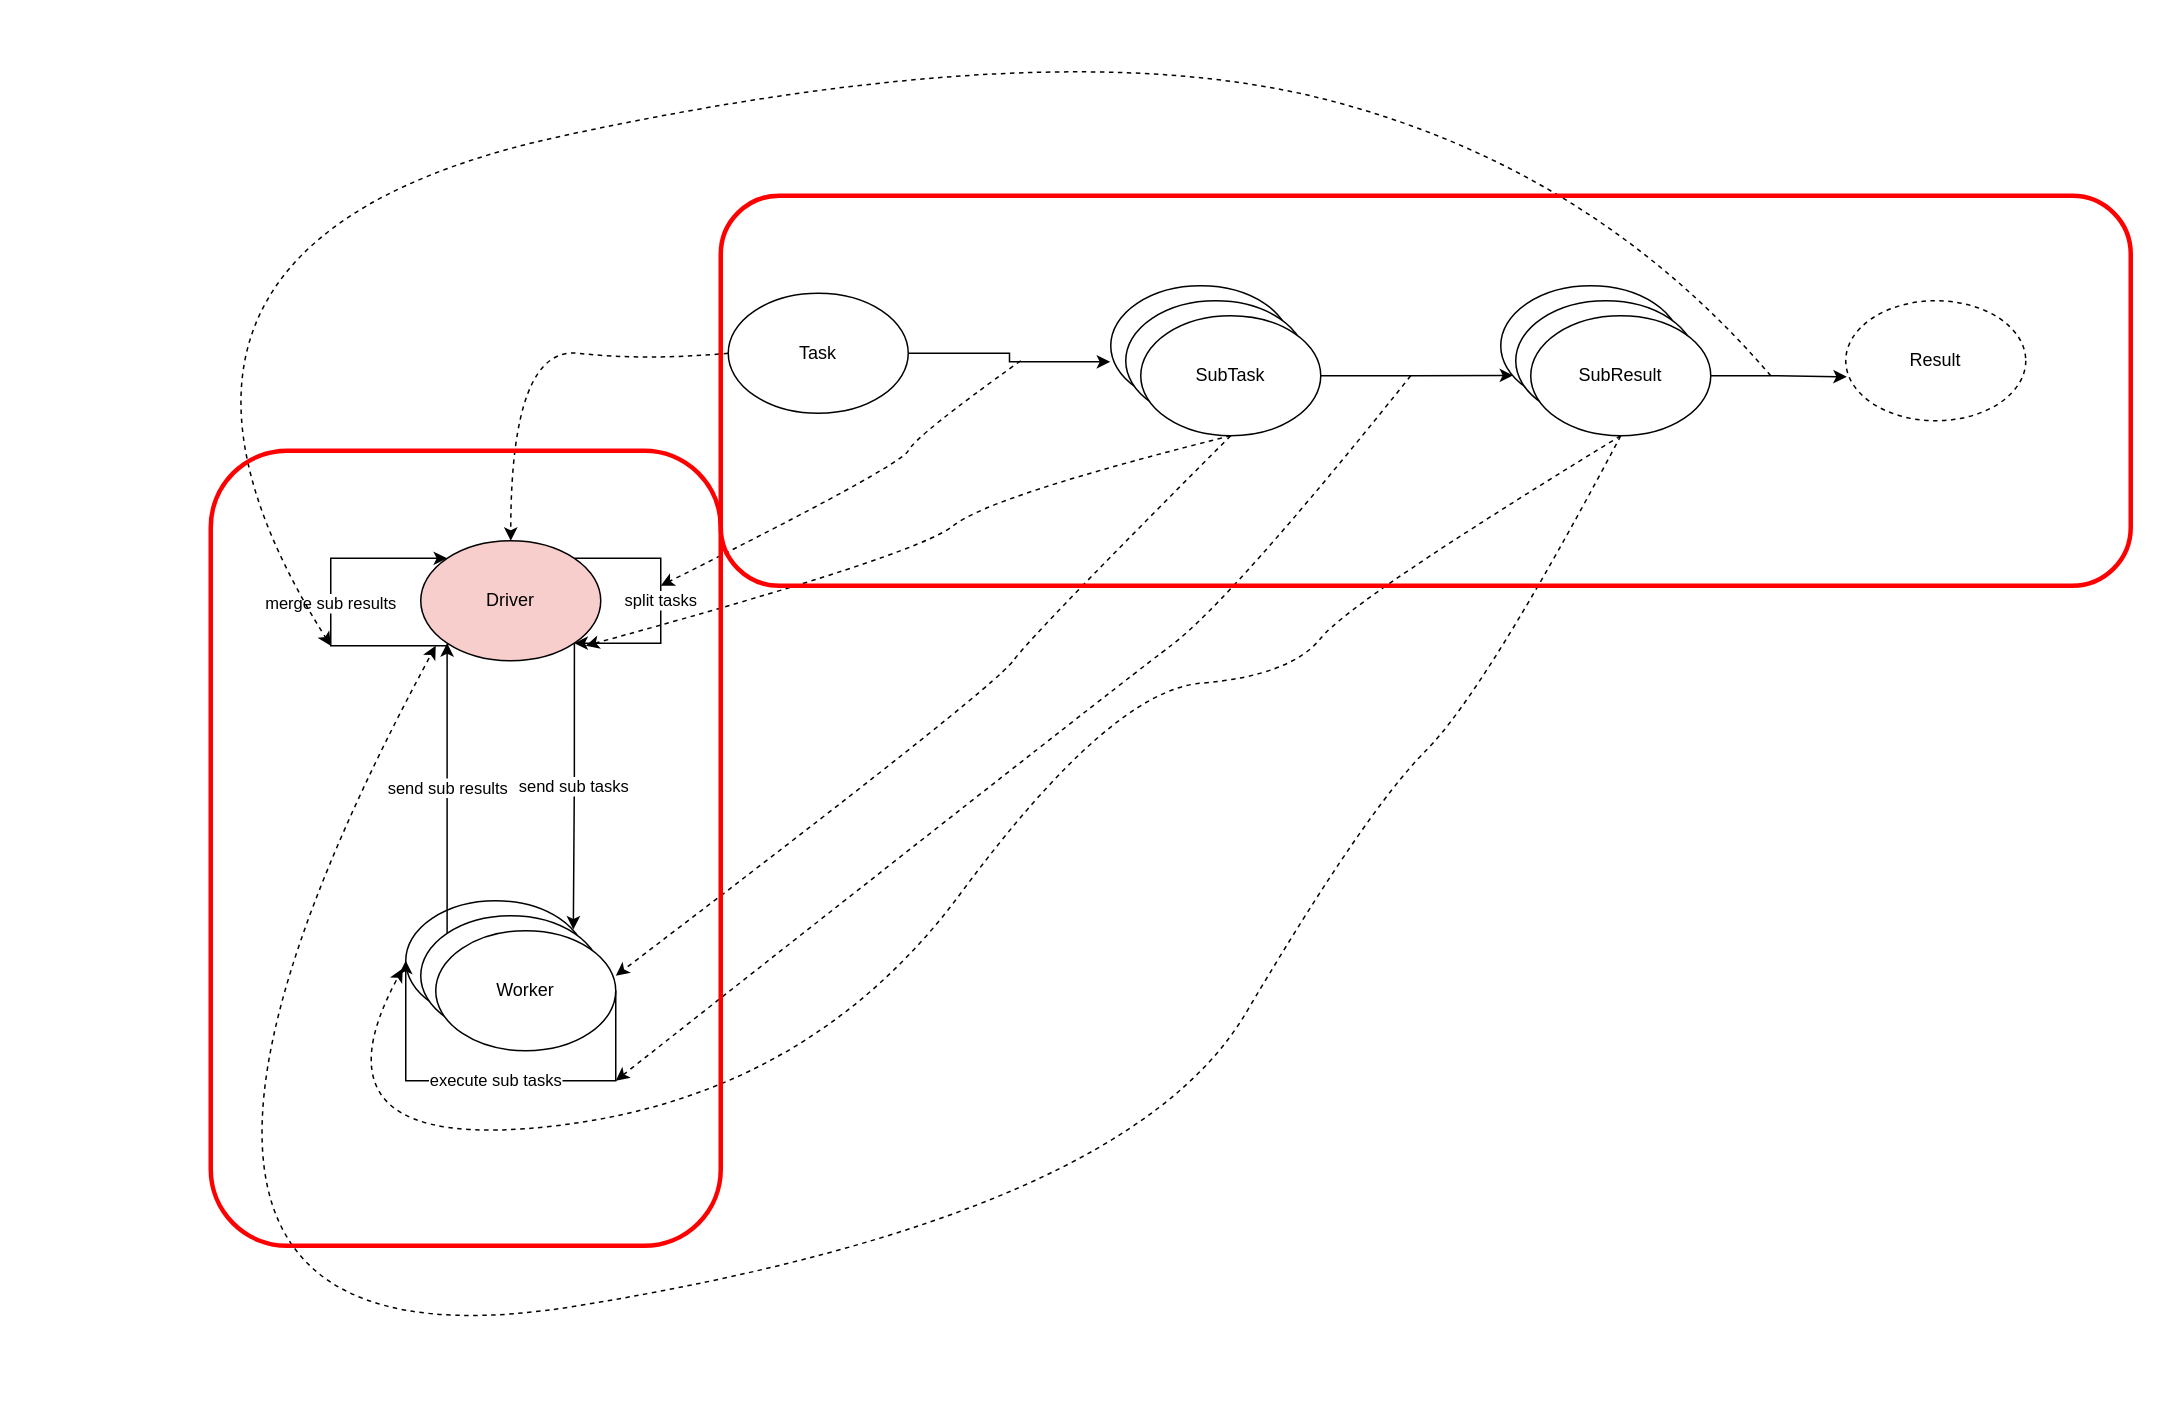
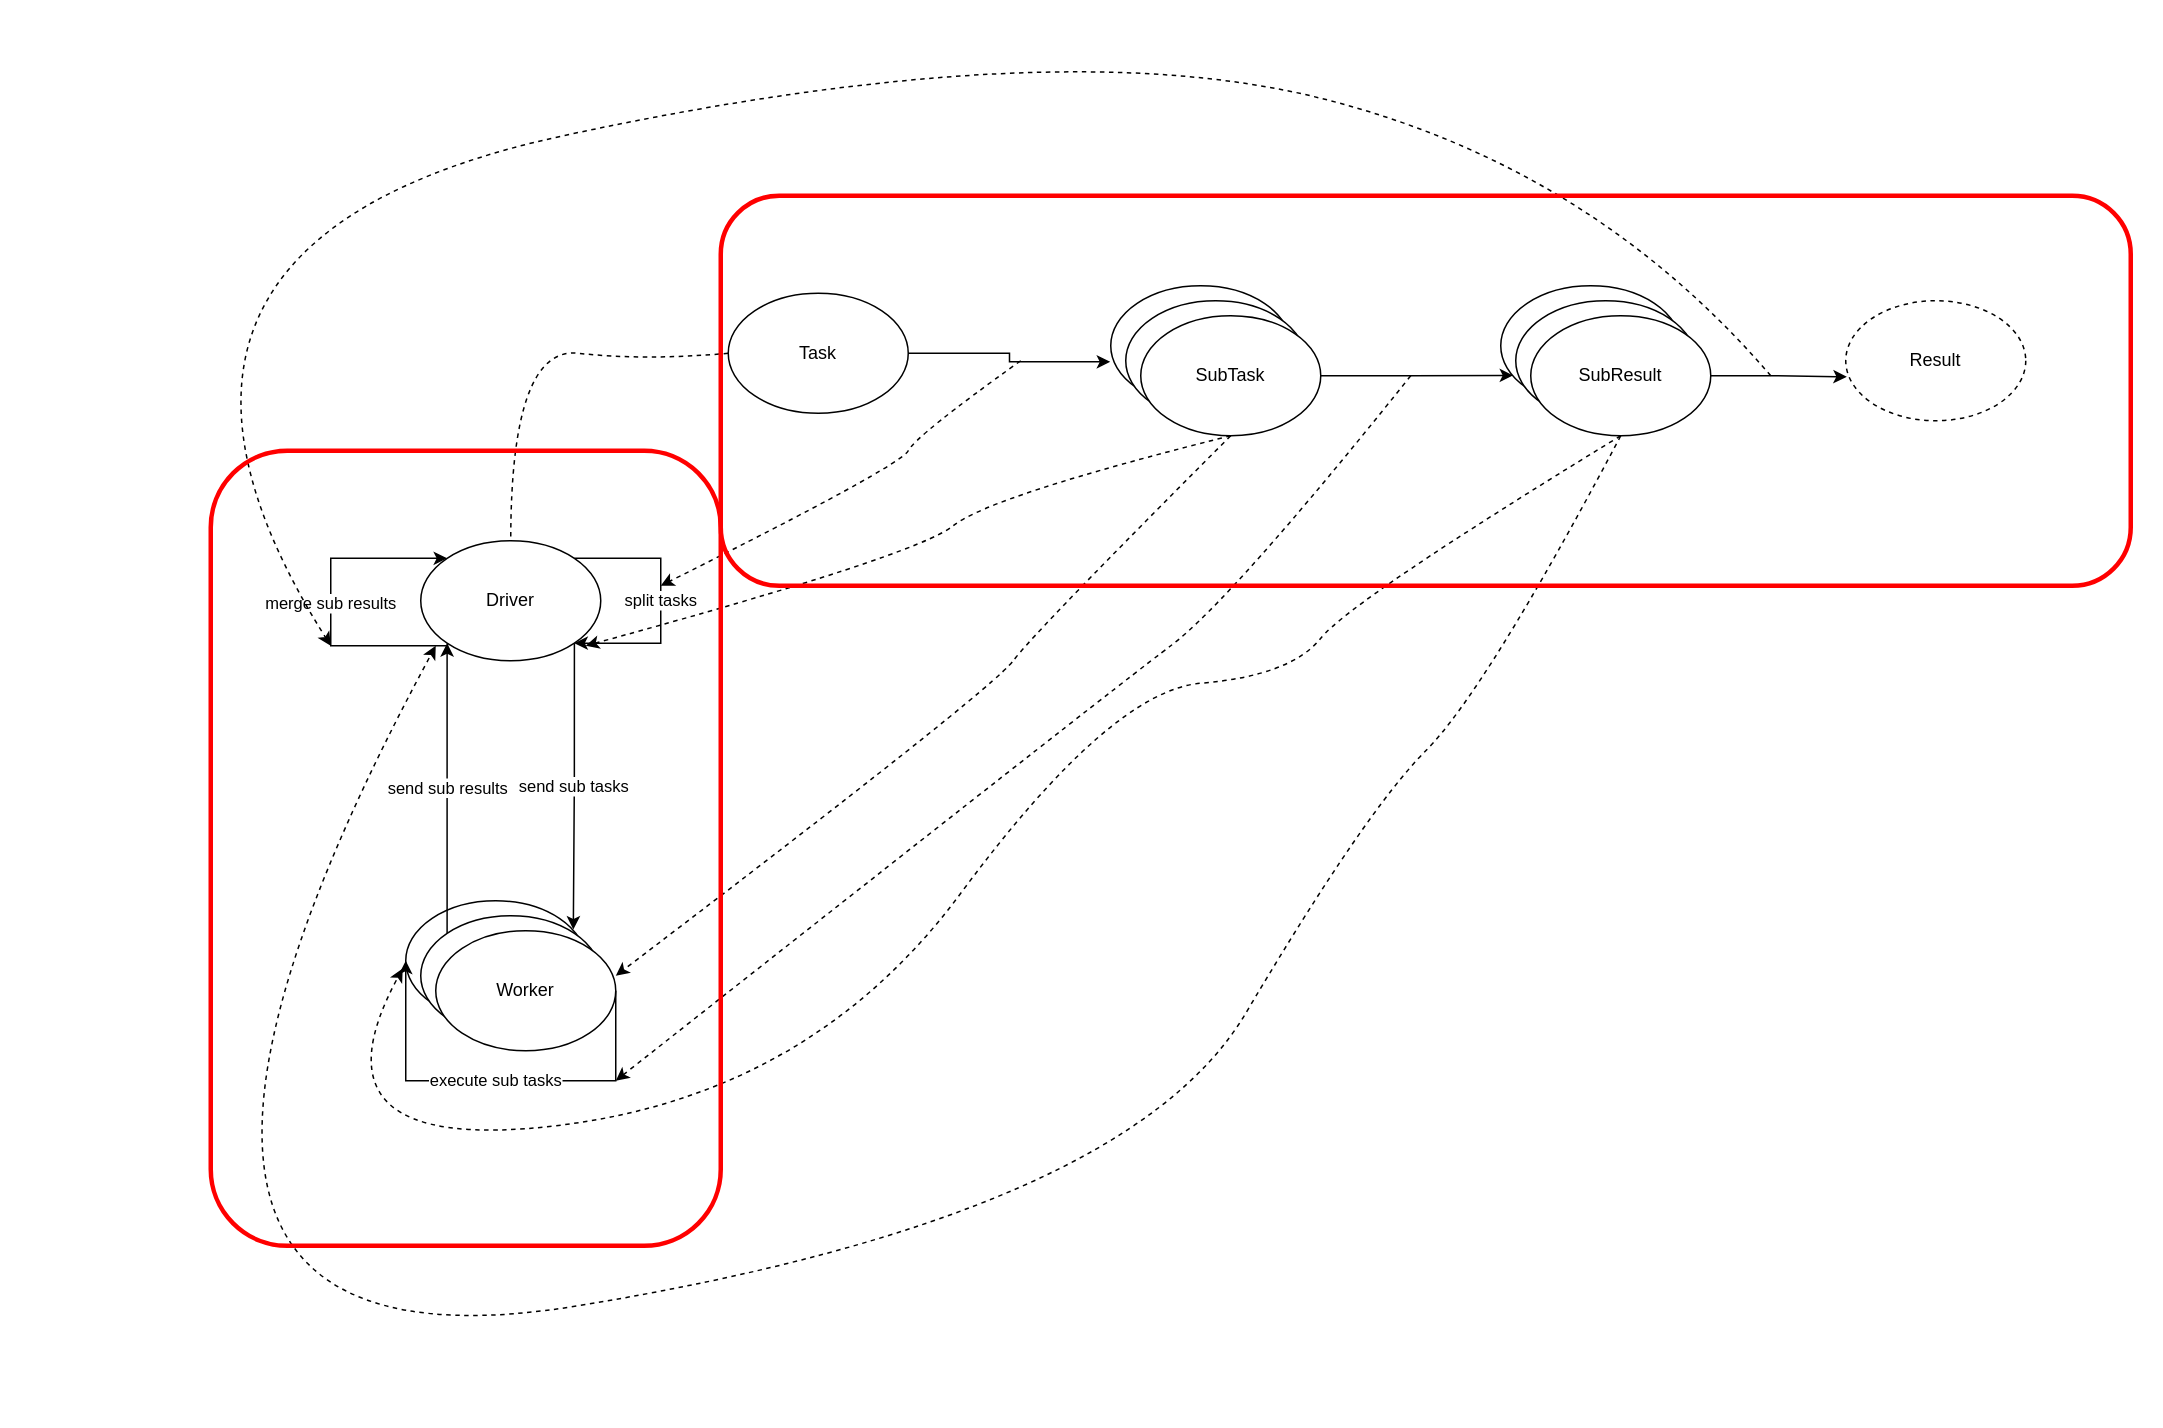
edge "Task" -> "Driver": arrowhead classic -> none
node "Driver": fillcolor #f8cecc -> #ffffff
